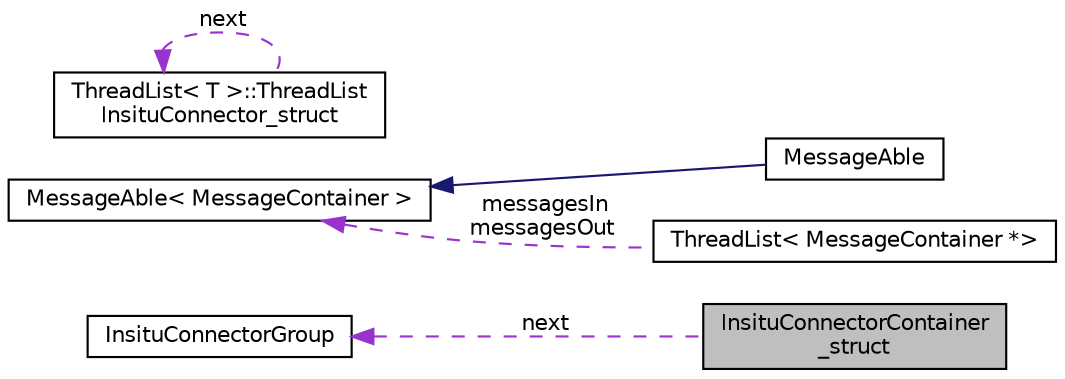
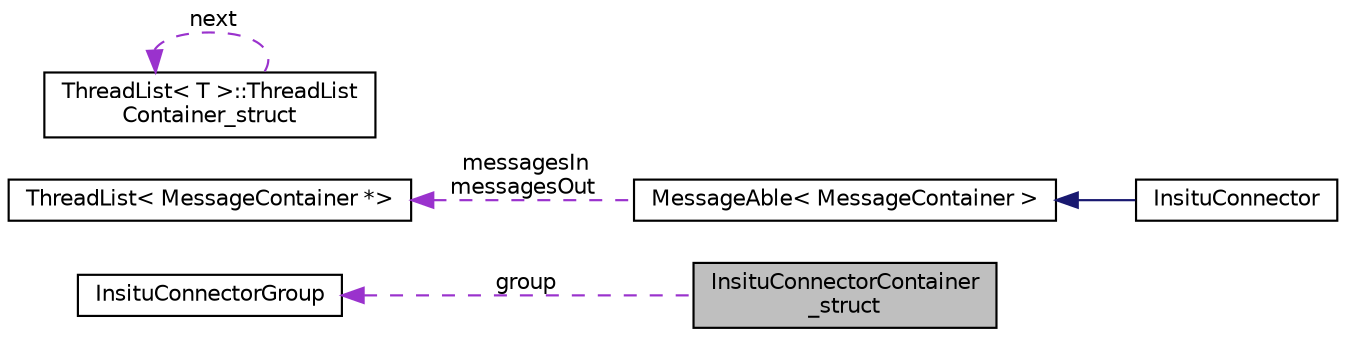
node "ThreadList< T >::ThreadList InsituConnector_struct": label "ThreadList< T >::ThreadList InsituConnector_struct" -> "ThreadList< T >::ThreadList Container_struct"
node "MessageAble": label "MessageAble" -> "InsituConnector"
edge "ThreadList< MessageContainer *>" -> "MessageAble< MessageContainer >": reversed
edge "InsituConnectorContainer _struct" -> "InsituConnectorGroup": label " next" -> " group"
